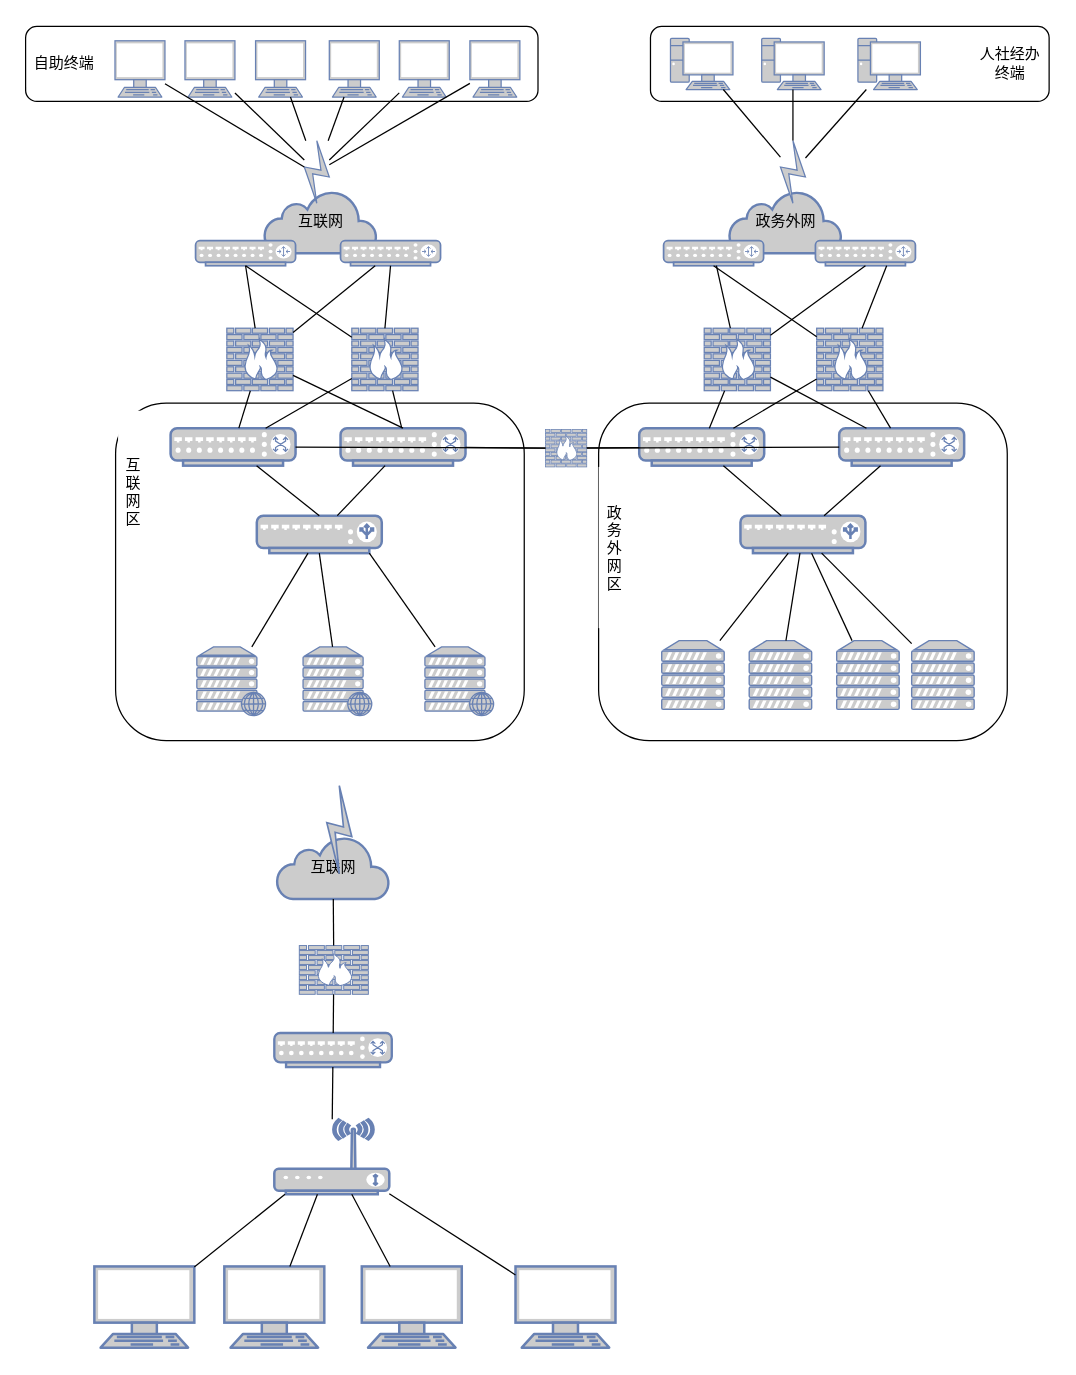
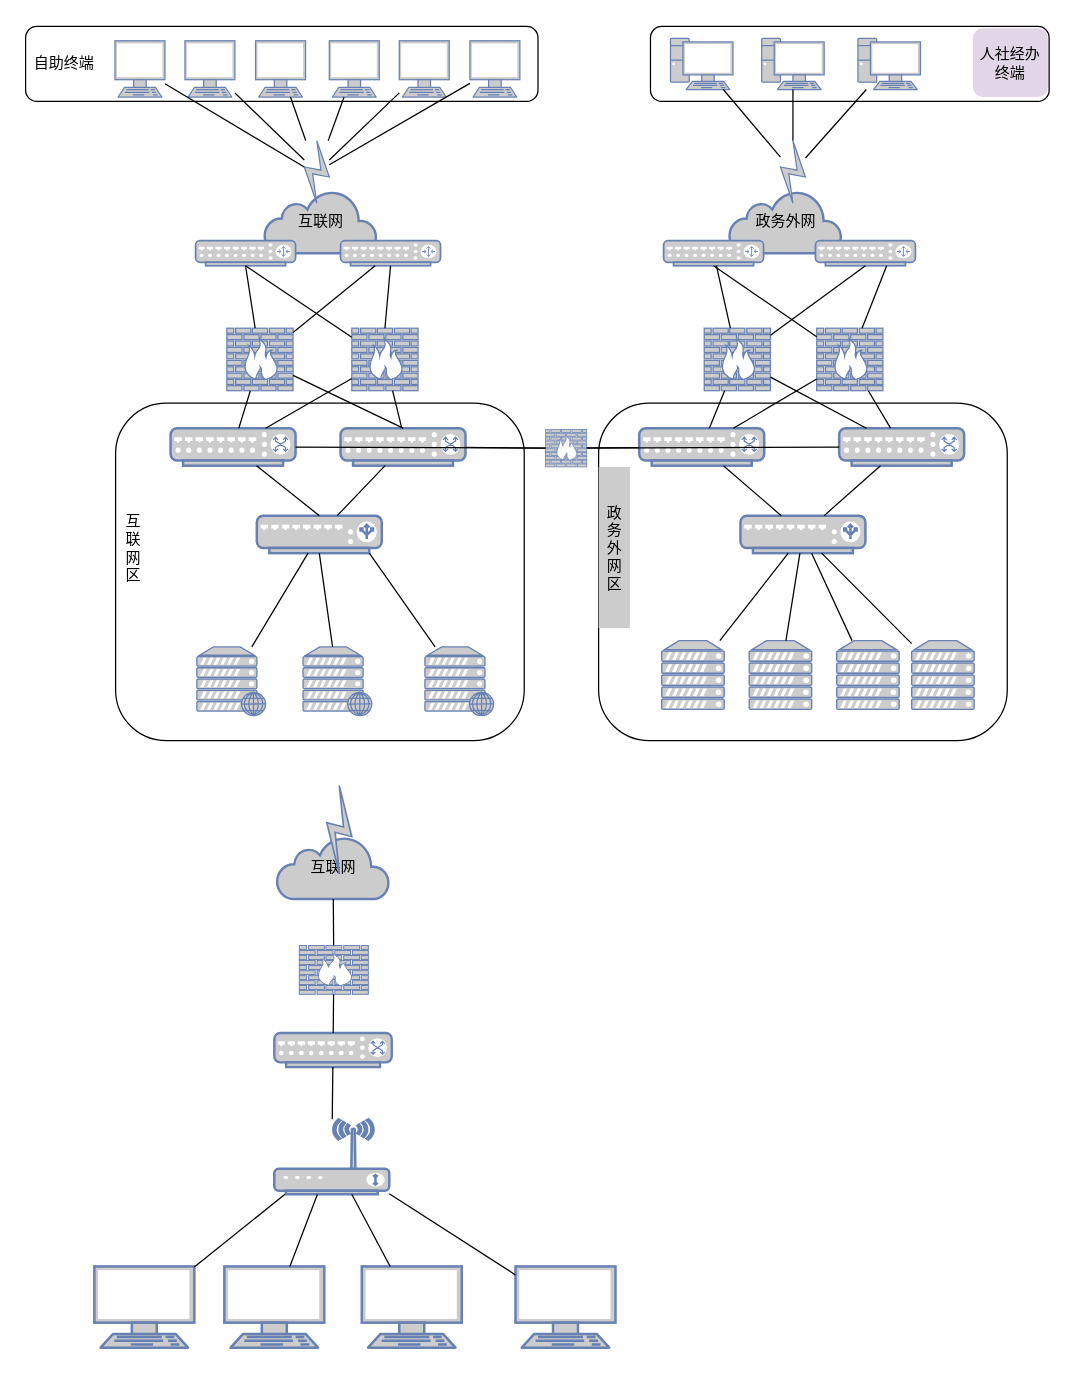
node "人社经办终端": fillcolor #ffffff -> #e1d5e7
node "互联网区": moved (134, 491) -> (134, 548)
node "政务外网区": fillcolor #ffffff -> #cccccc
